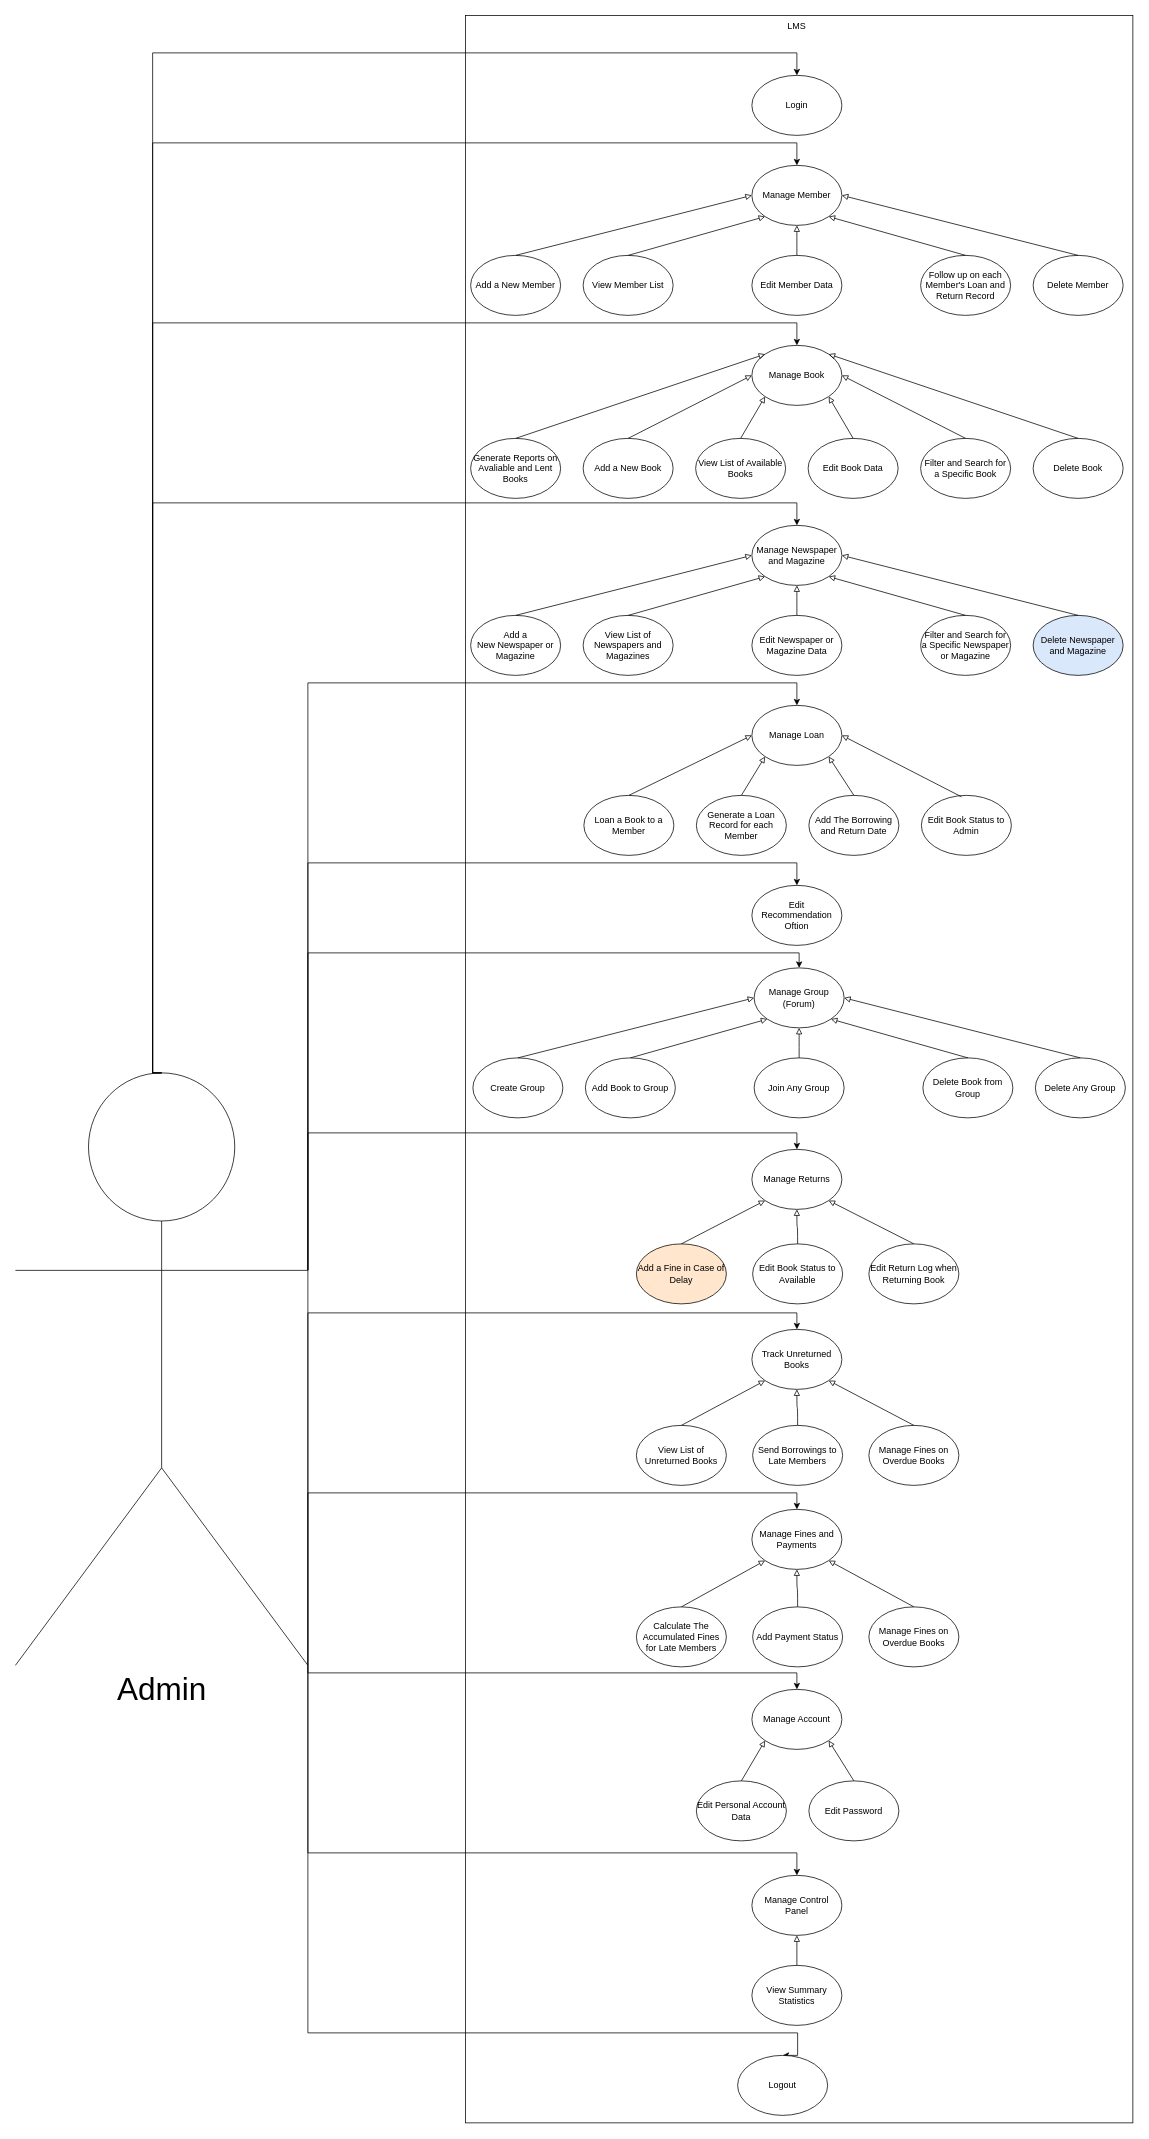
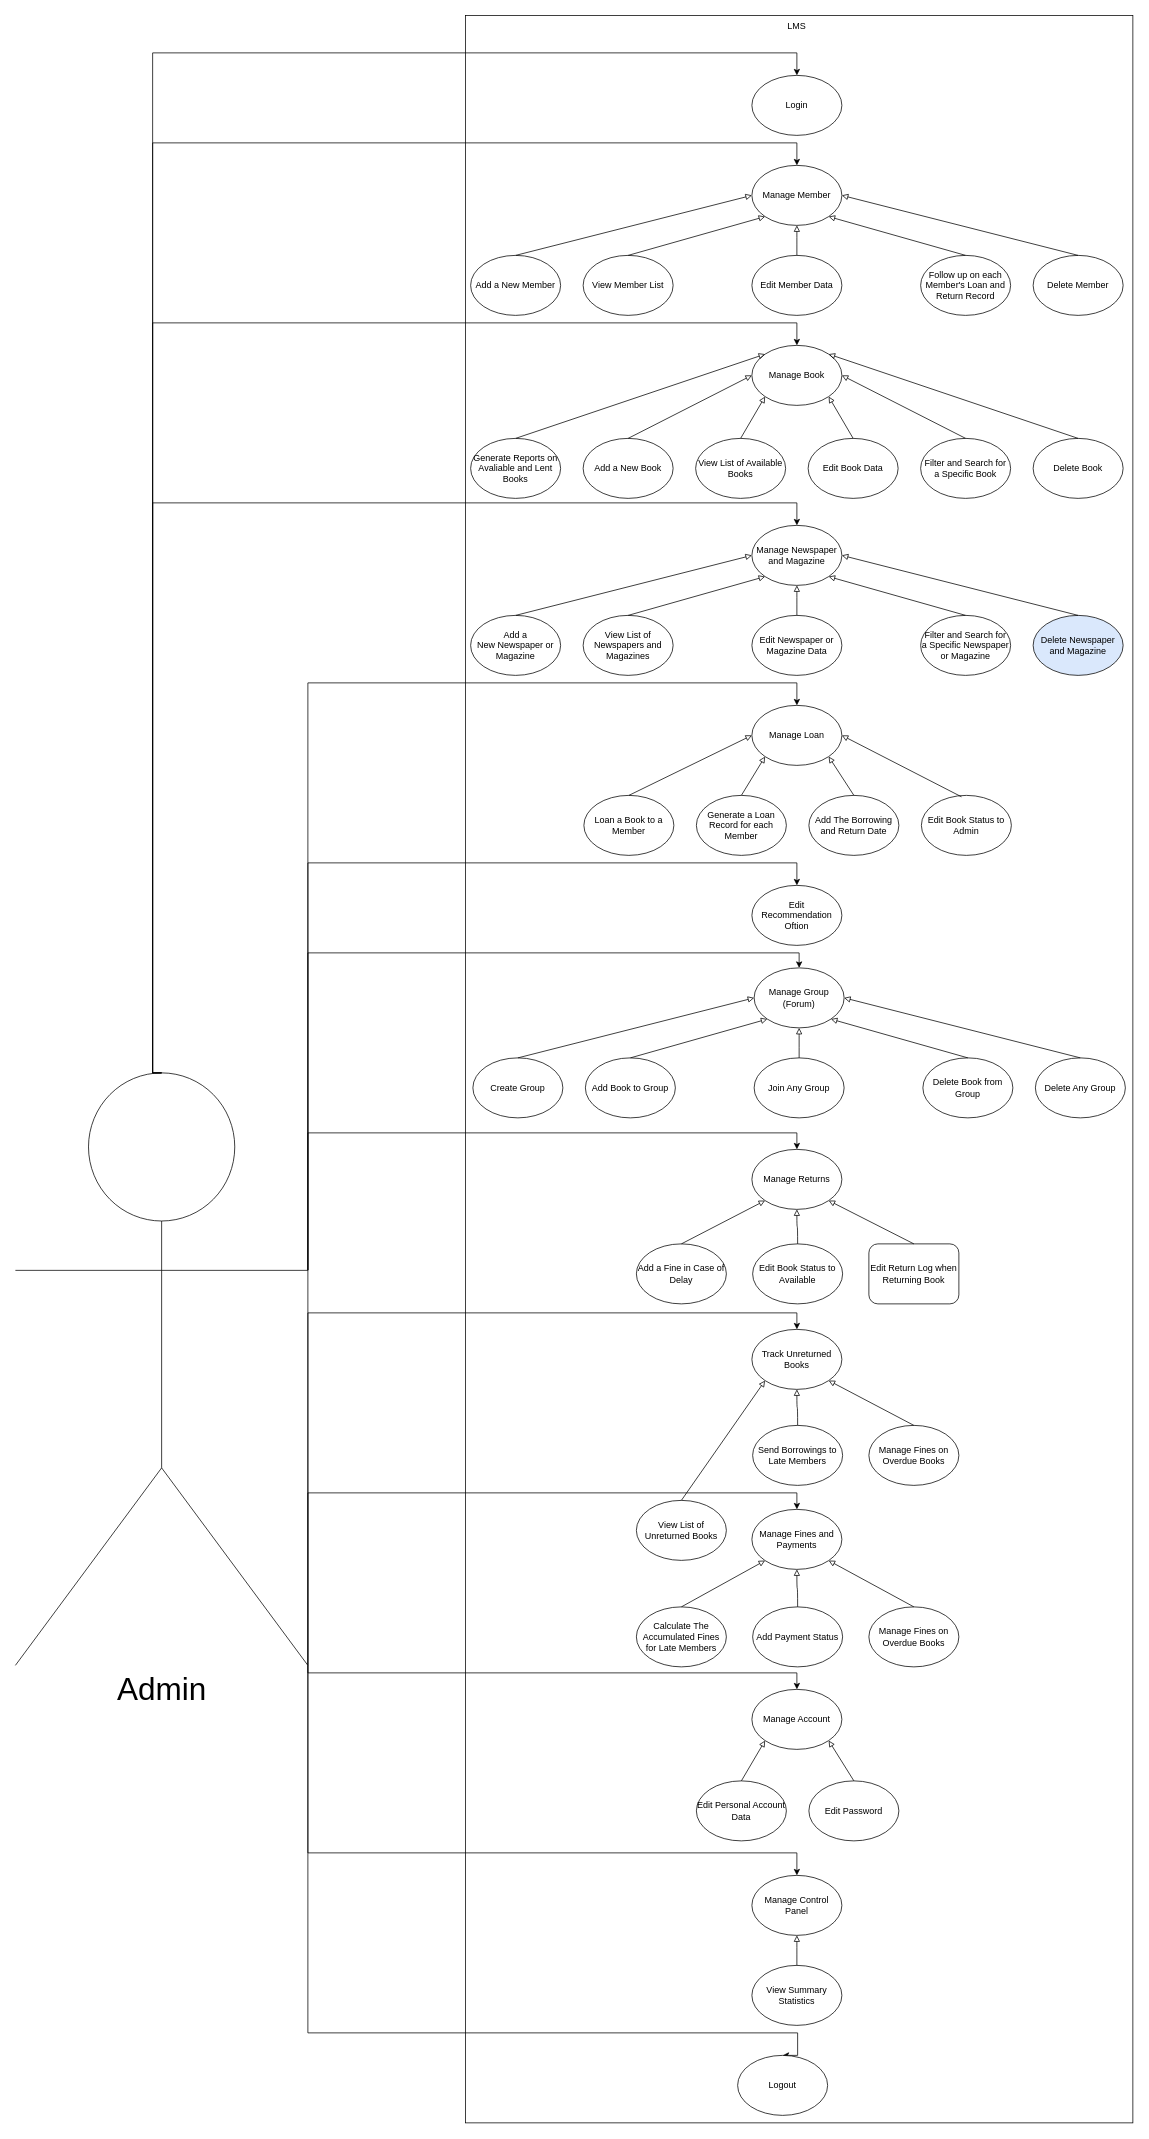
node "Add a Fine in Case of Delay": fillcolor #ffe6cc -> #ffffff
node "Edit Return Log when Returning Book": shape ellipse -> rounded rectangle
node "View List of Unreturned Books": moved (681, 1455) -> (681, 1530)
